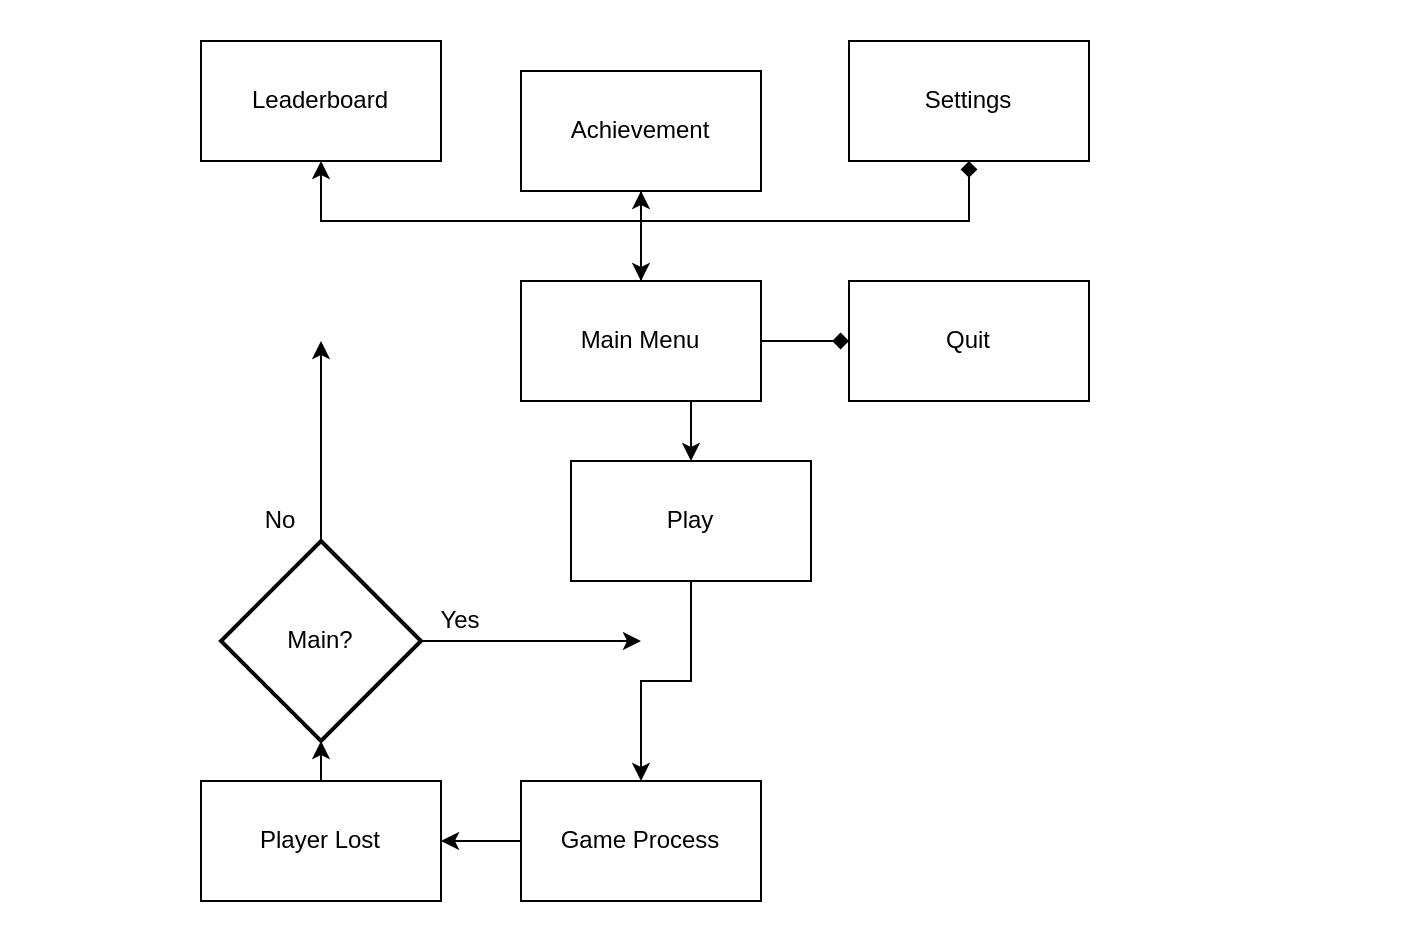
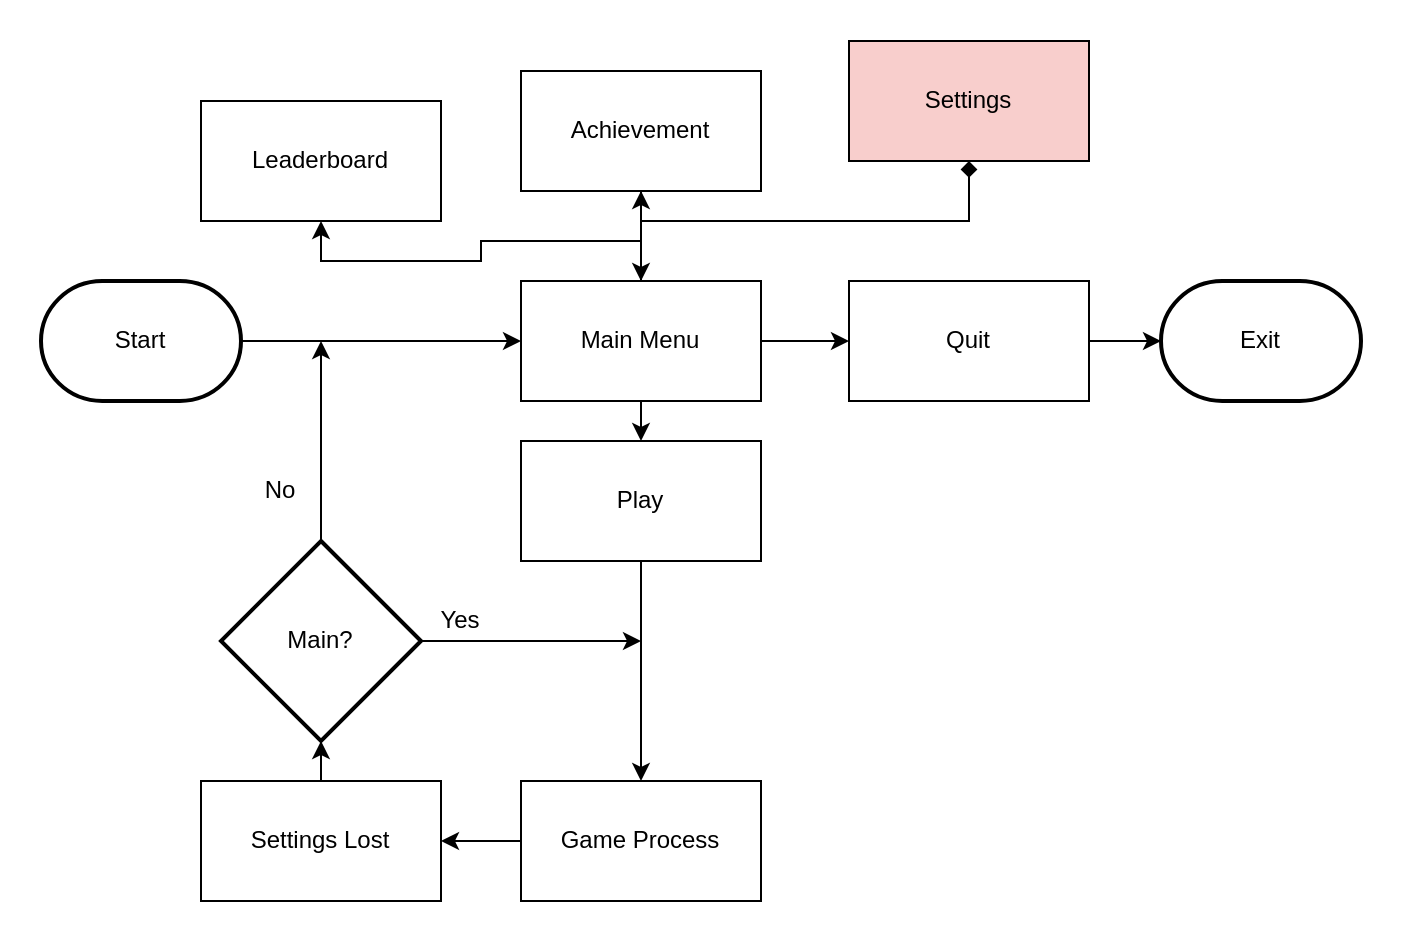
node "Leaderboard": moved (321, 101) -> (321, 161)
node "Settings": fillcolor #ffffff -> #f8cecc
node "Start": added
edge "Start" -> "Main Menu": added
edge "Main Menu" -> "Quit": arrowhead diamond -> classic
edge "Quit" -> "Exit": added
node "Exit": added
node "No": moved (281, 521) -> (281, 491)
node "Play": moved (691, 521) -> (641, 501)
node "Player Lost": label "Player Lost" -> "Settings Lost"
